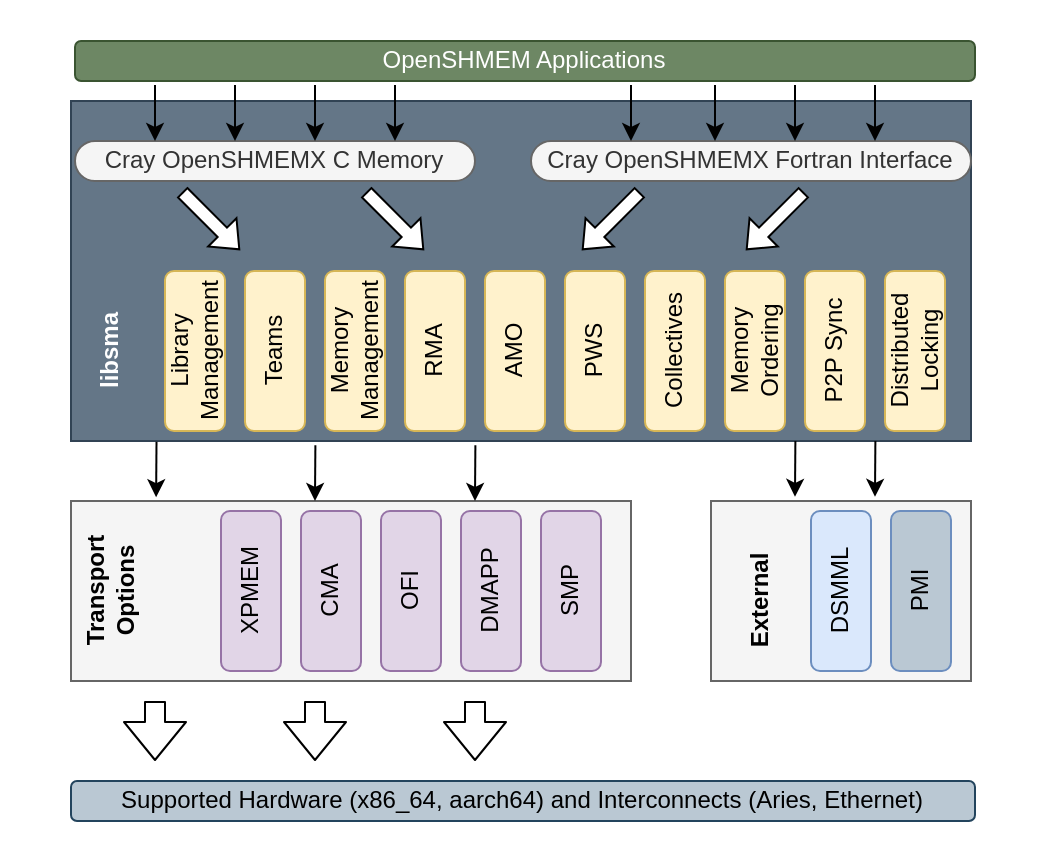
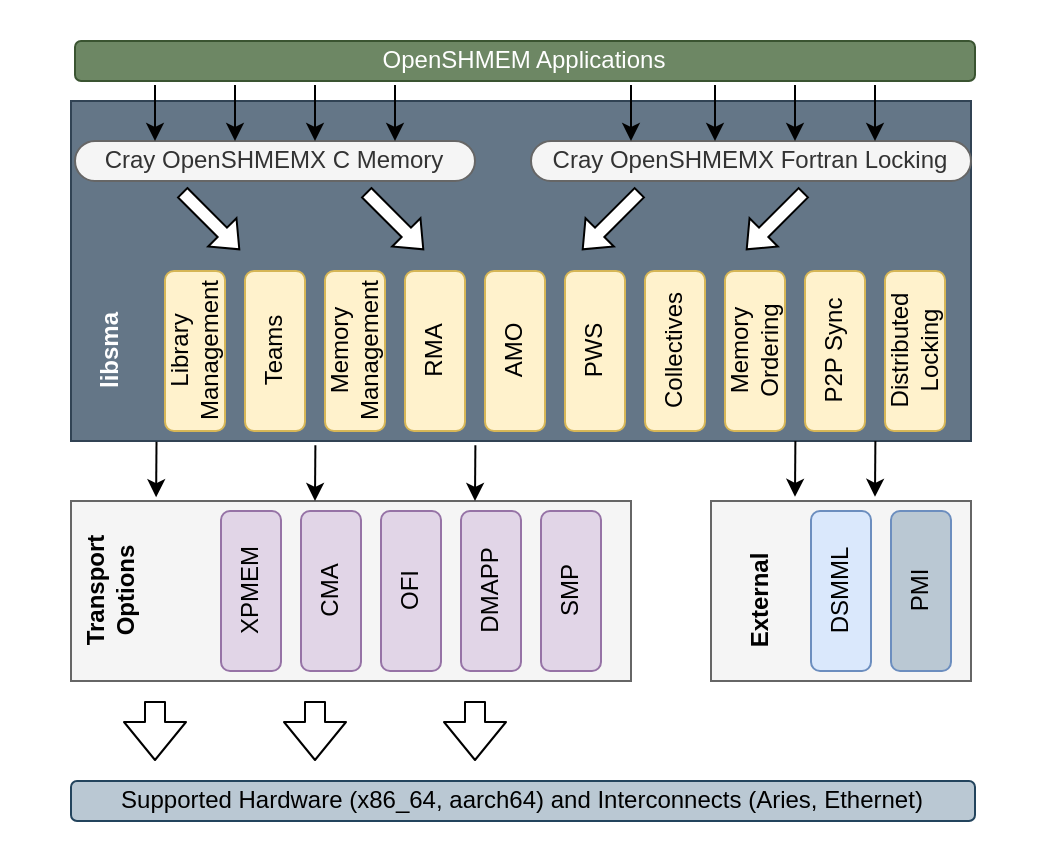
node "Cray OpenSHMEMX Fortran Interface": label "Cray OpenSHMEMX Fortran Interface" -> "Cray OpenSHMEMX Fortran Locking"
